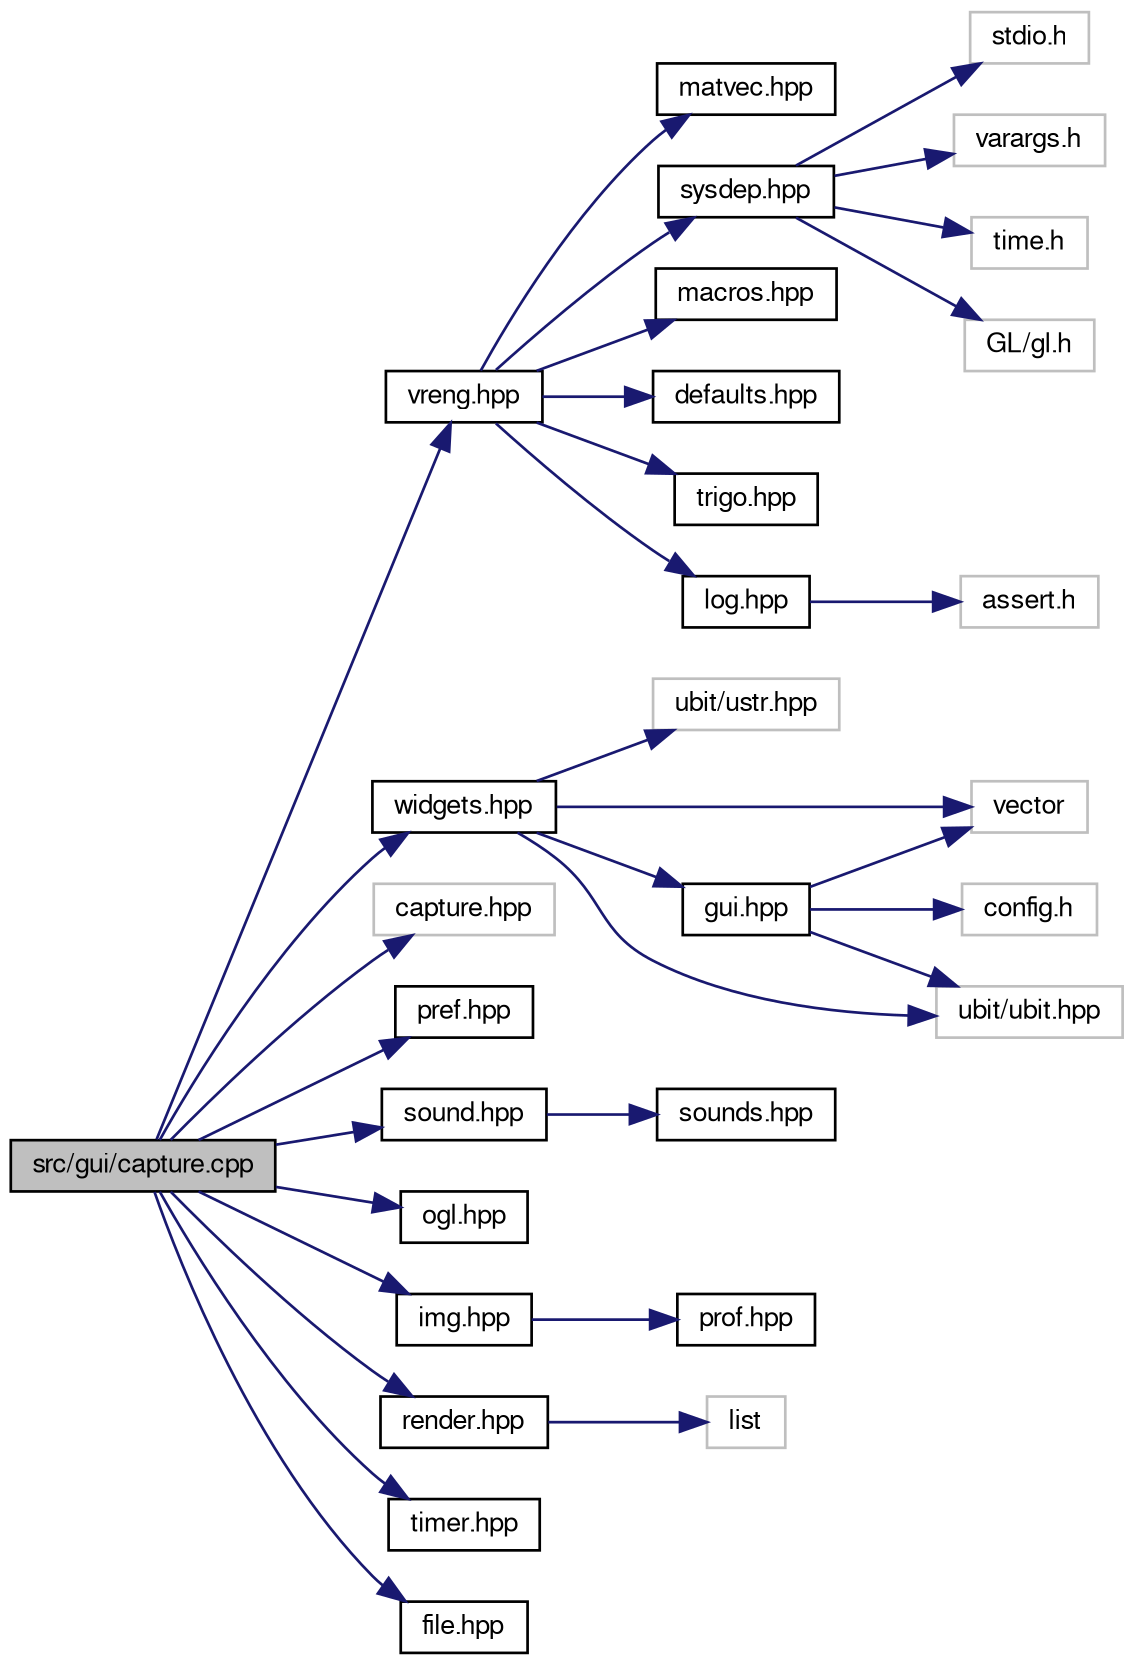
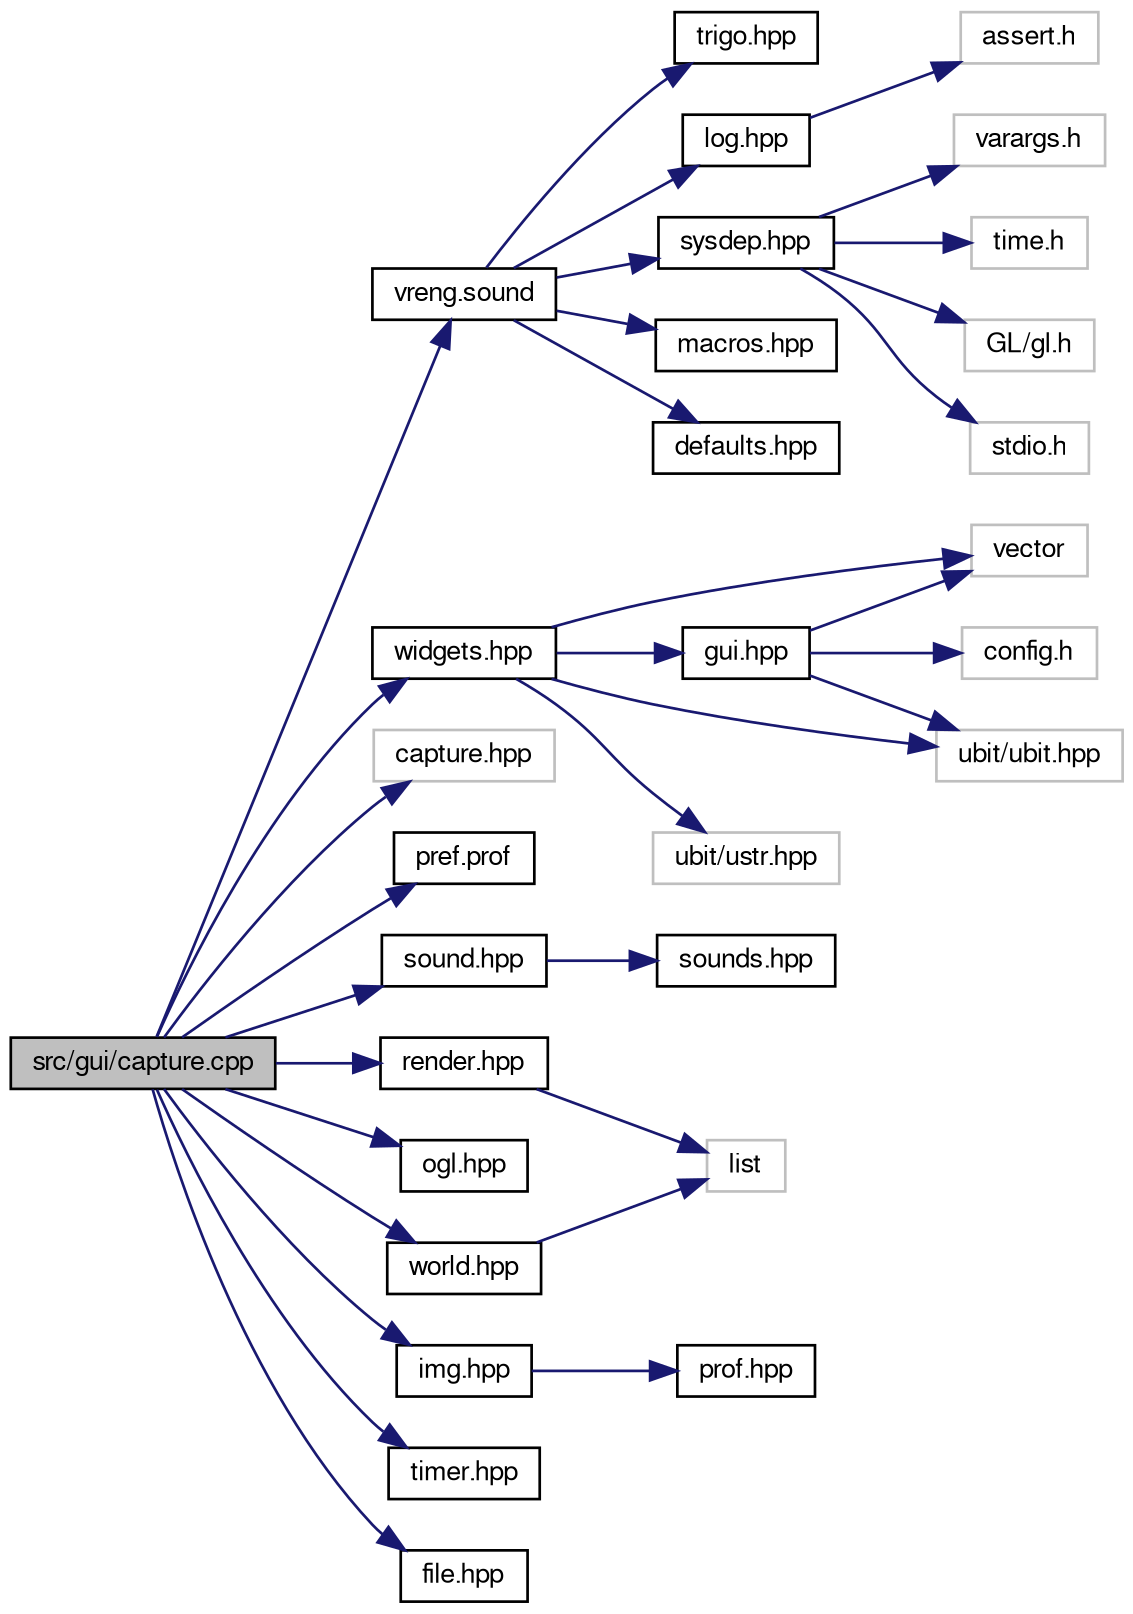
node "matvec.hpp": removed
node "vreng.hpp": label "vreng.hpp" -> "vreng.sound"
node "pref.hpp": label "pref.hpp" -> "pref.prof"
node "world.hpp": added
